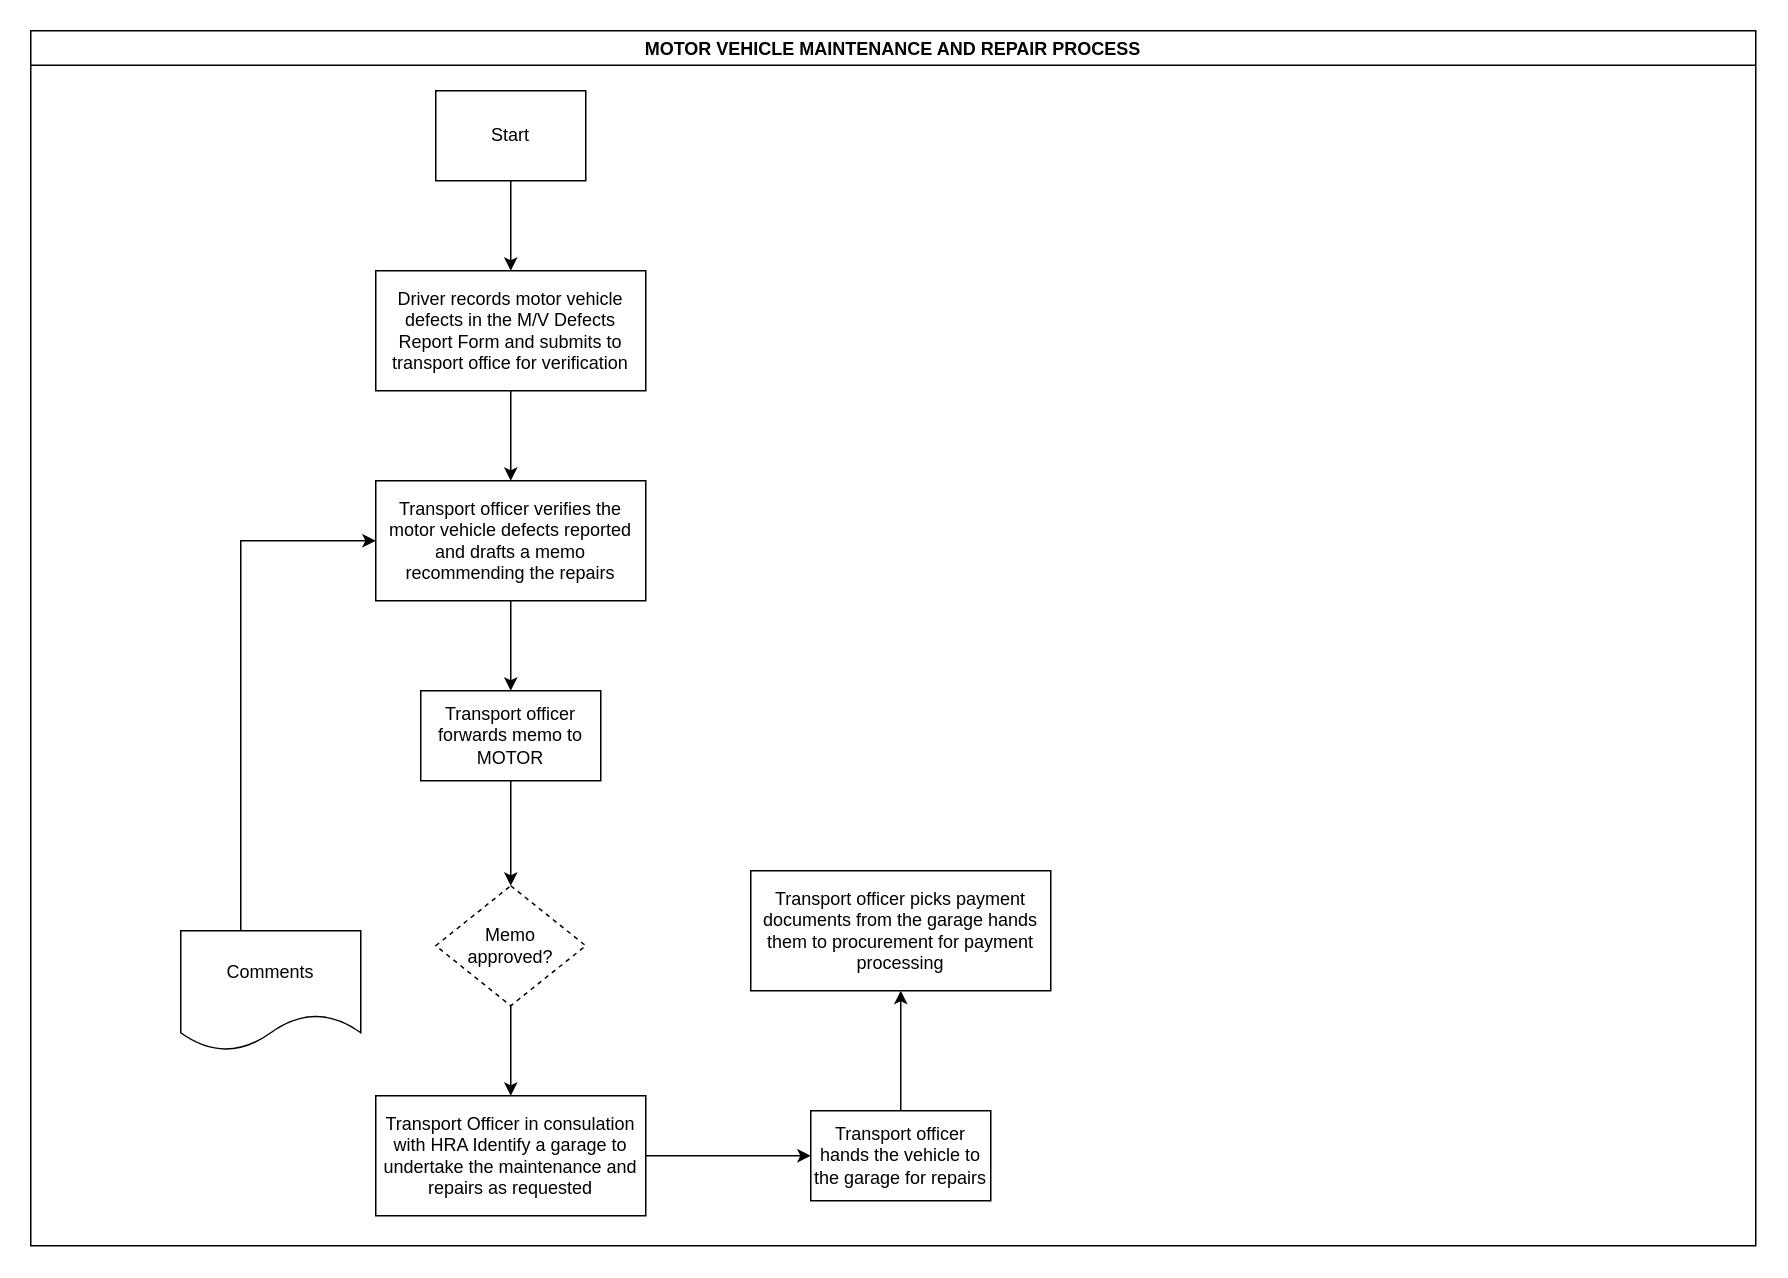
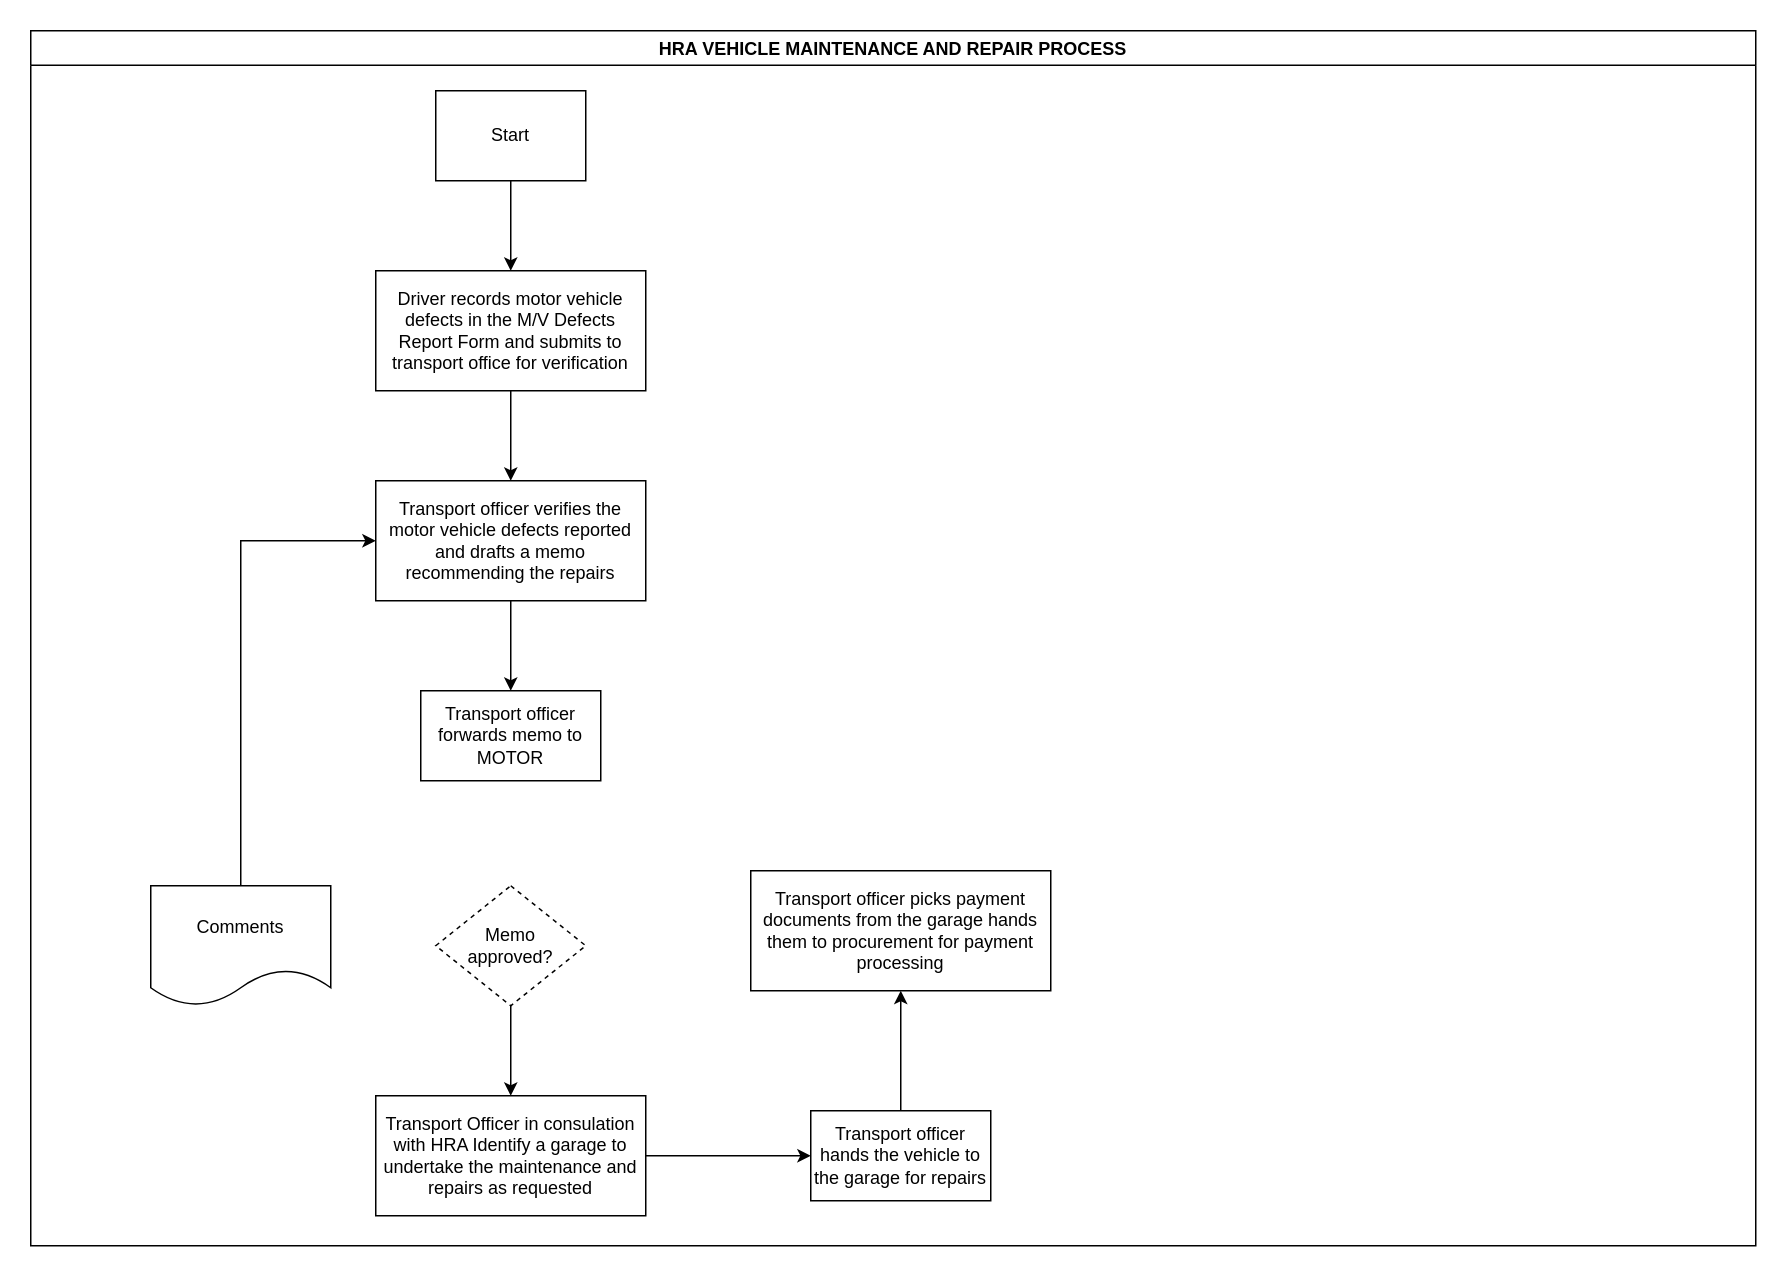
node "MOTOR VEHICLE MAINTENANCE AND REPAIR PROCESS": label "MOTOR VEHICLE MAINTENANCE AND REPAIR PROCESS" -> "HRA VEHICLE MAINTENANCE AND REPAIR PROCESS"
edge "Transport officer forwards memo to MOTOR" -> "Memo approved?": removed
node "Comments": moved (271, 991) -> (241, 946)
